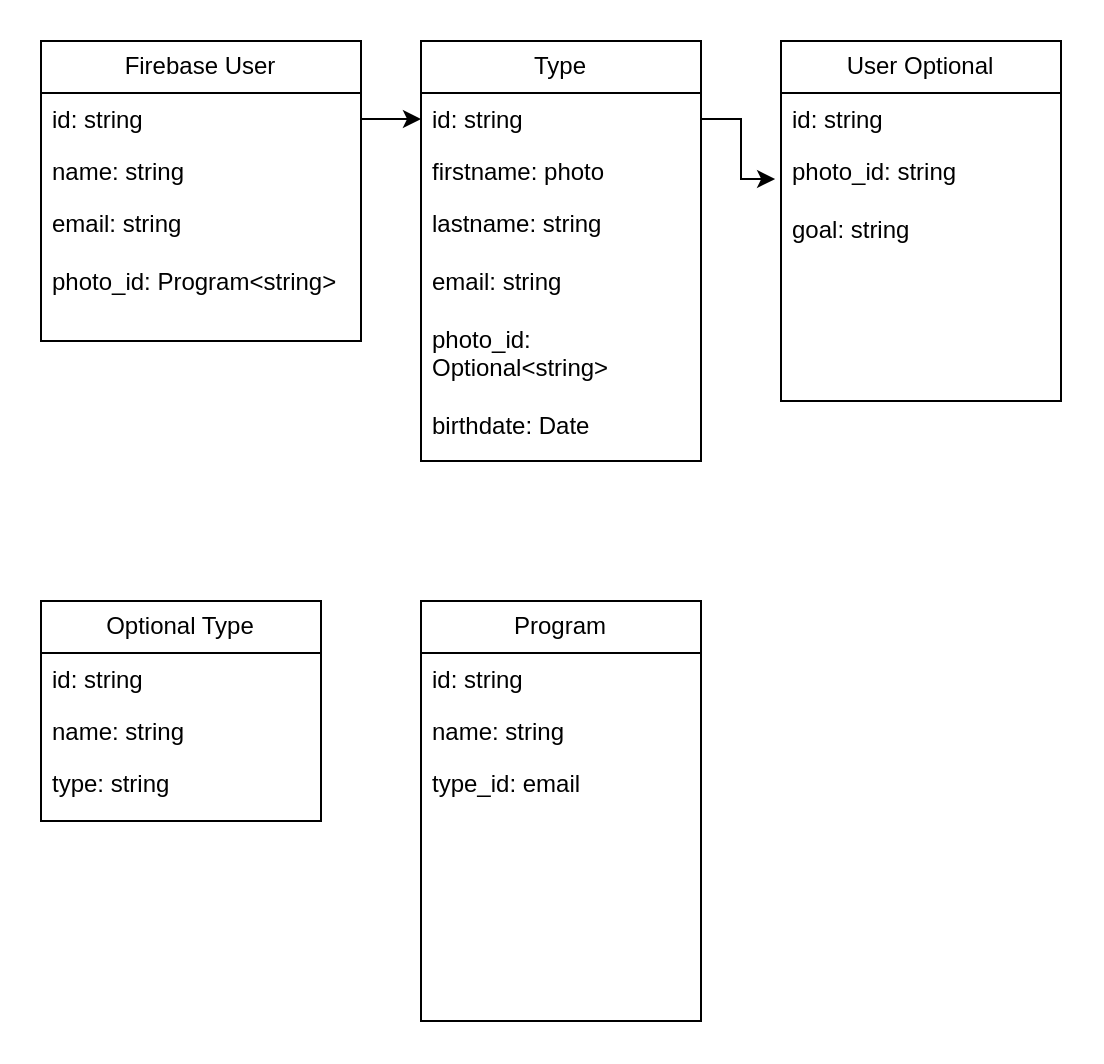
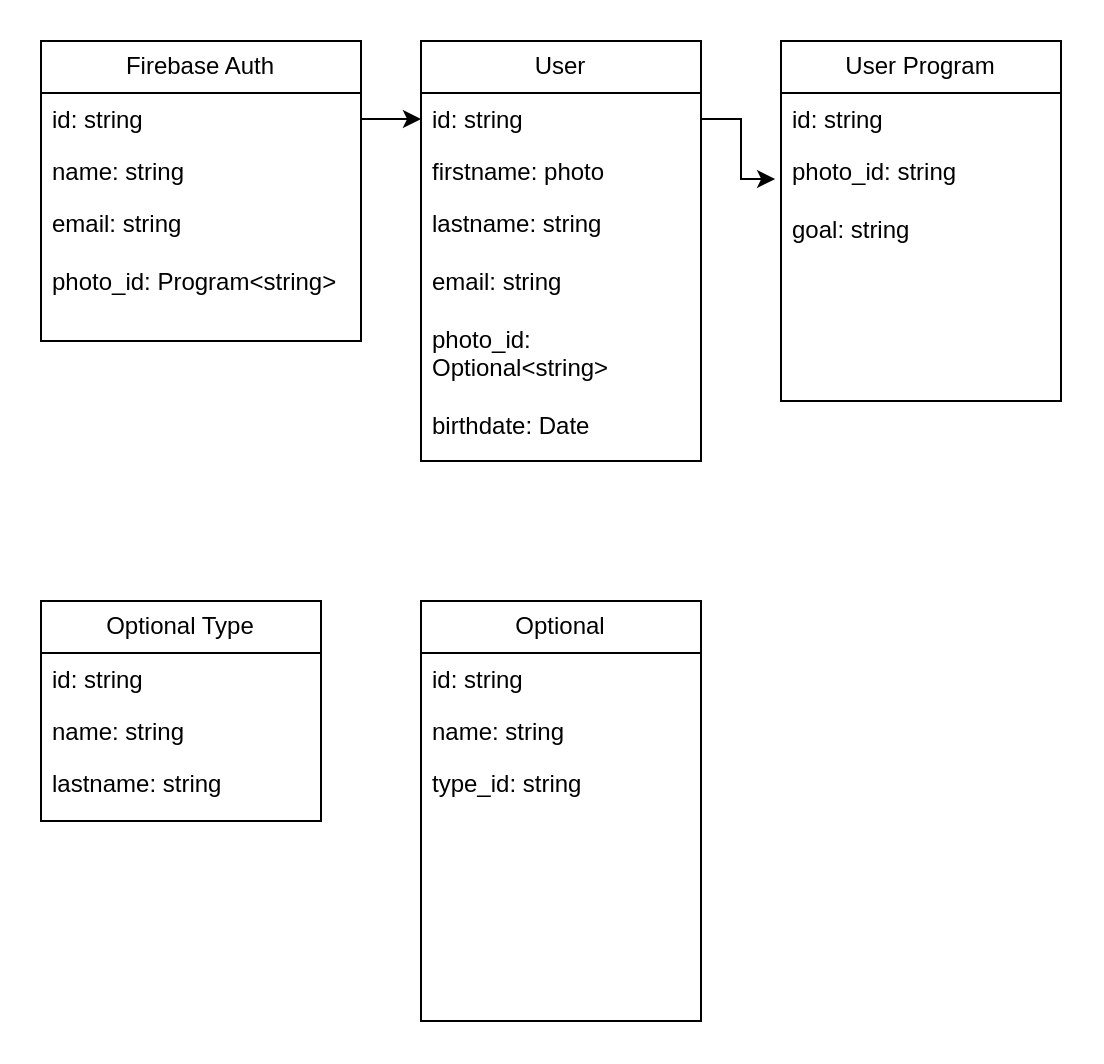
node "Firebase User": label "Firebase User" -> "Firebase Auth"
node "Type": label "Type" -> "User"
node "User Optional": label "User Optional" -> "User Program"
node "Program": label "Program" -> "Optional"
node "type: string": label "type: string" -> "lastname: string"
node "type_id: email": label "type_id: email" -> "type_id: string"
